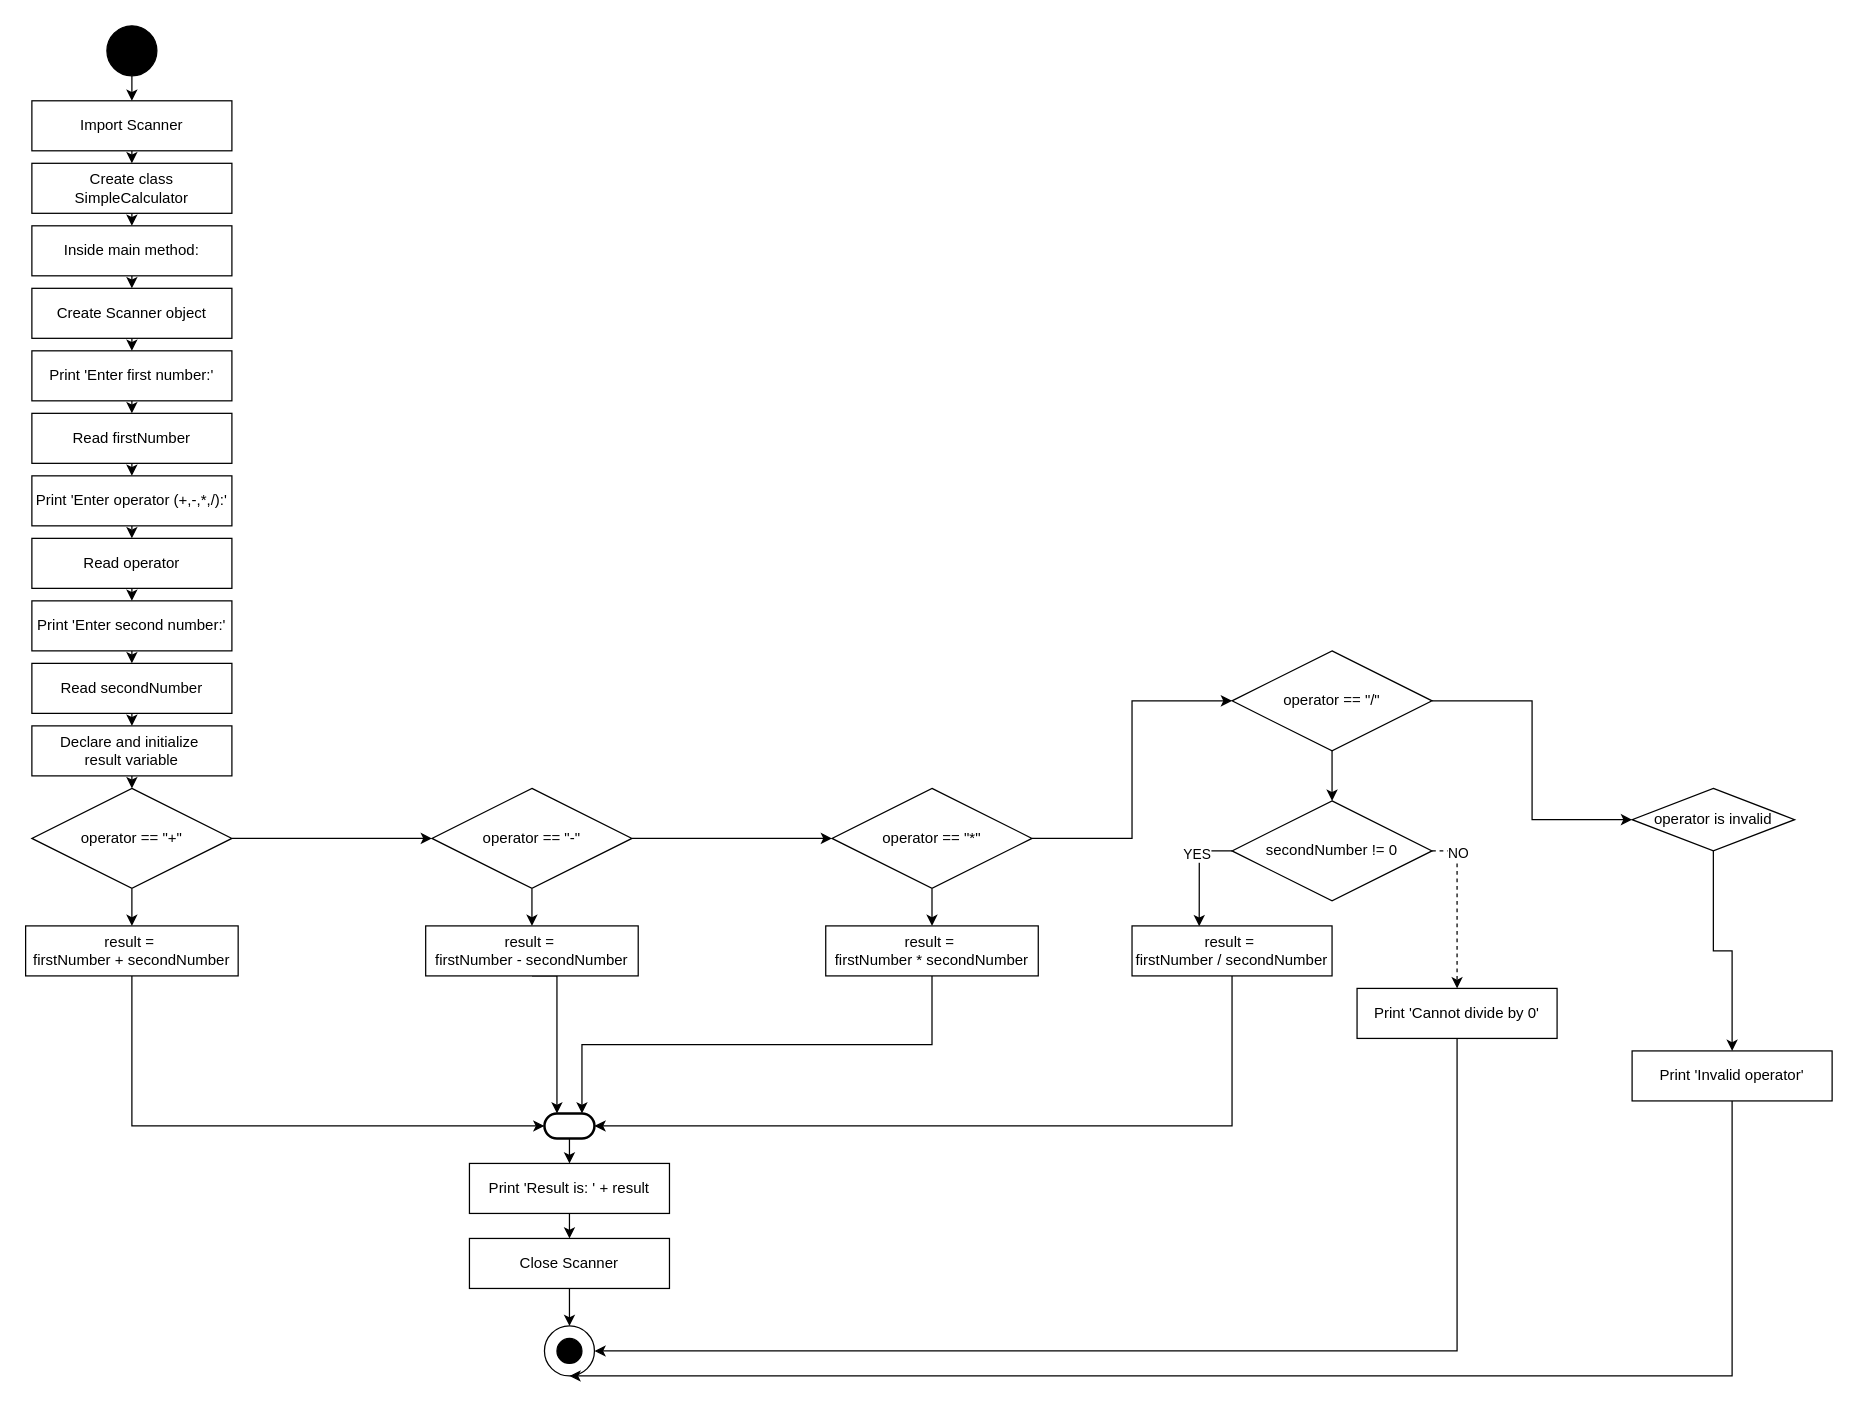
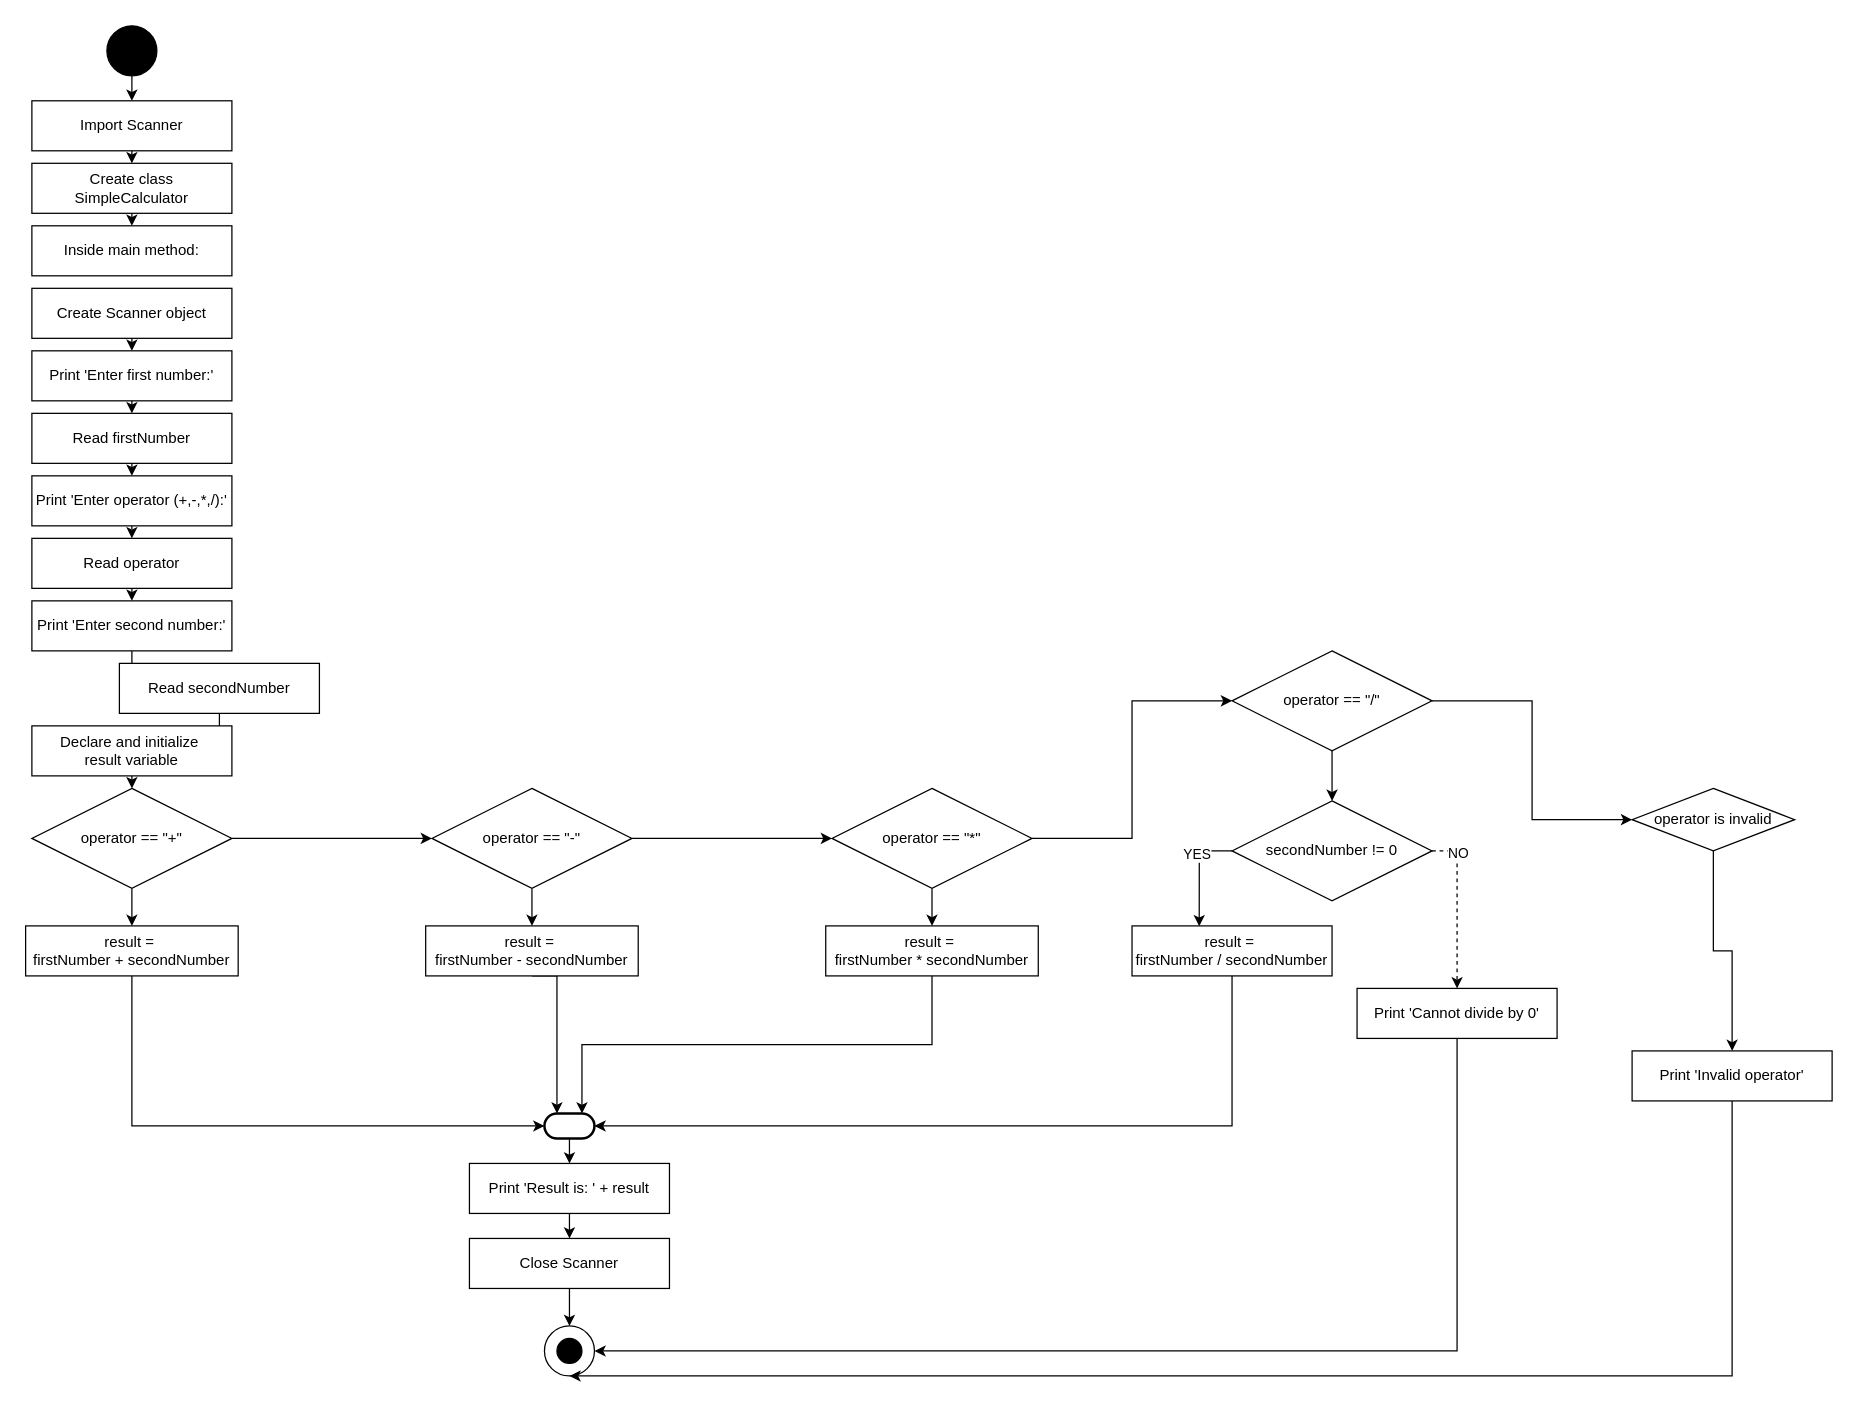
edge "Inside main method:" -> "Create Scanner object": removed
node "Read secondNumber": moved (132, 688) -> (219, 688)
